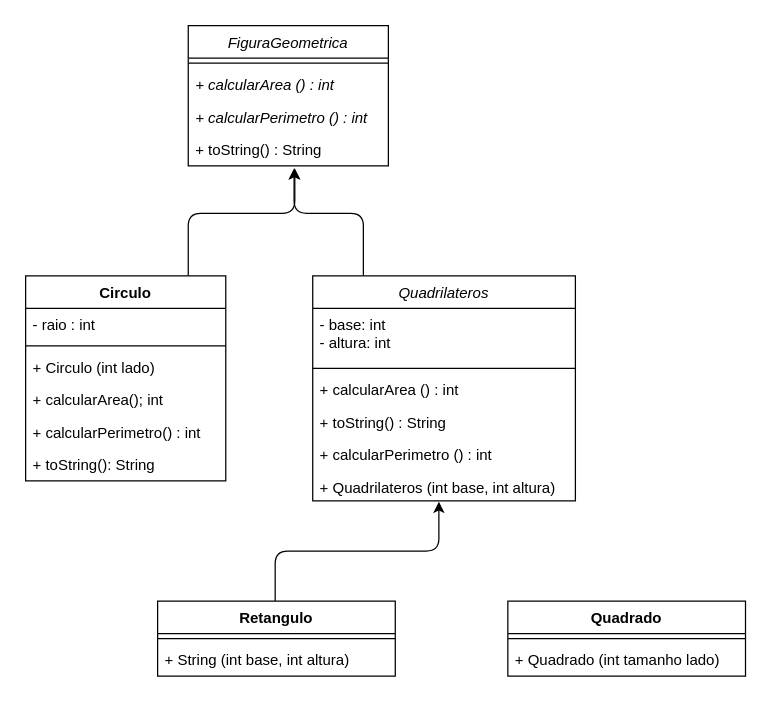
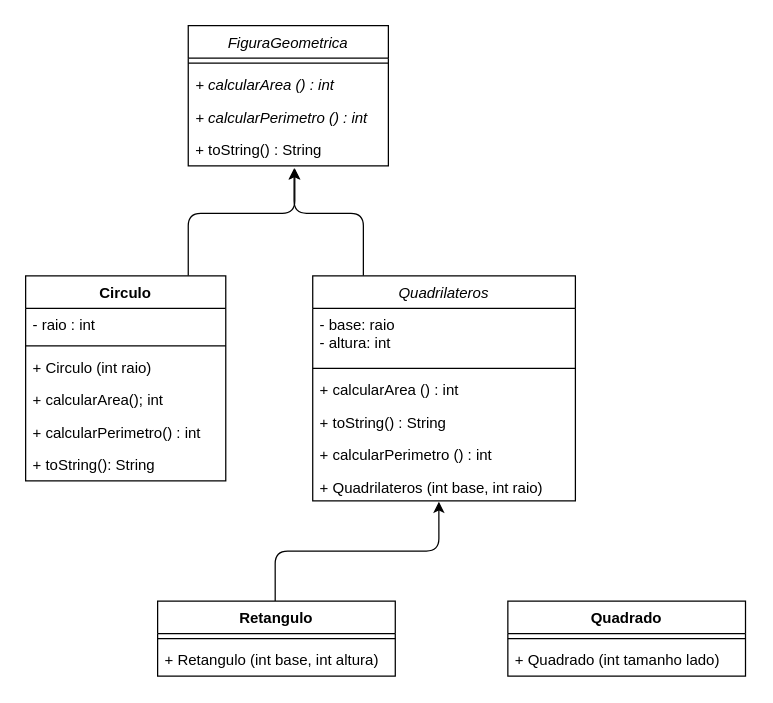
node "- base: int - altura: int": label "- base: int - altura: int" -> "- base: raio - altura: int"
node "+ Circulo (int lado)": label "+ Circulo (int lado)" -> "+ Circulo (int raio)"
node "+ Quadrilateros (int base, int altura)": label "+ Quadrilateros (int base, int altura)" -> "+ Quadrilateros (int base, int raio)"
node "+ String (int base, int altura)": label "+ String (int base, int altura)" -> "+ Retangulo (int base, int altura)"
